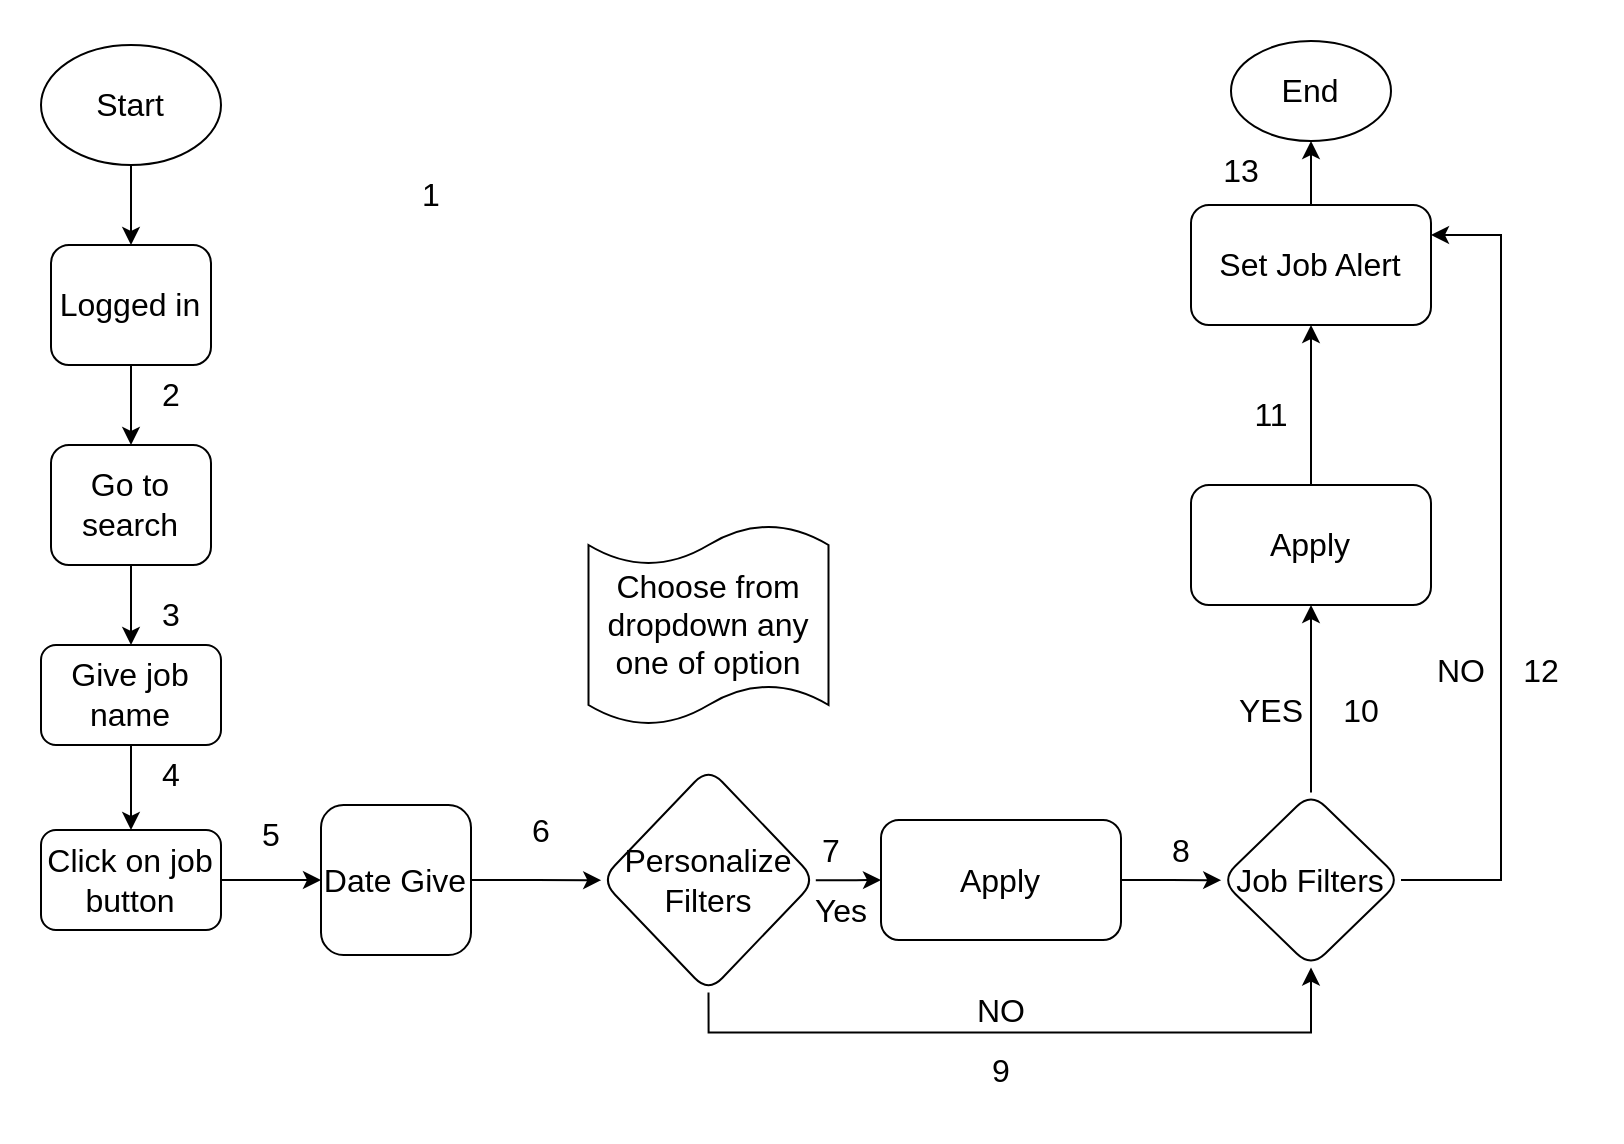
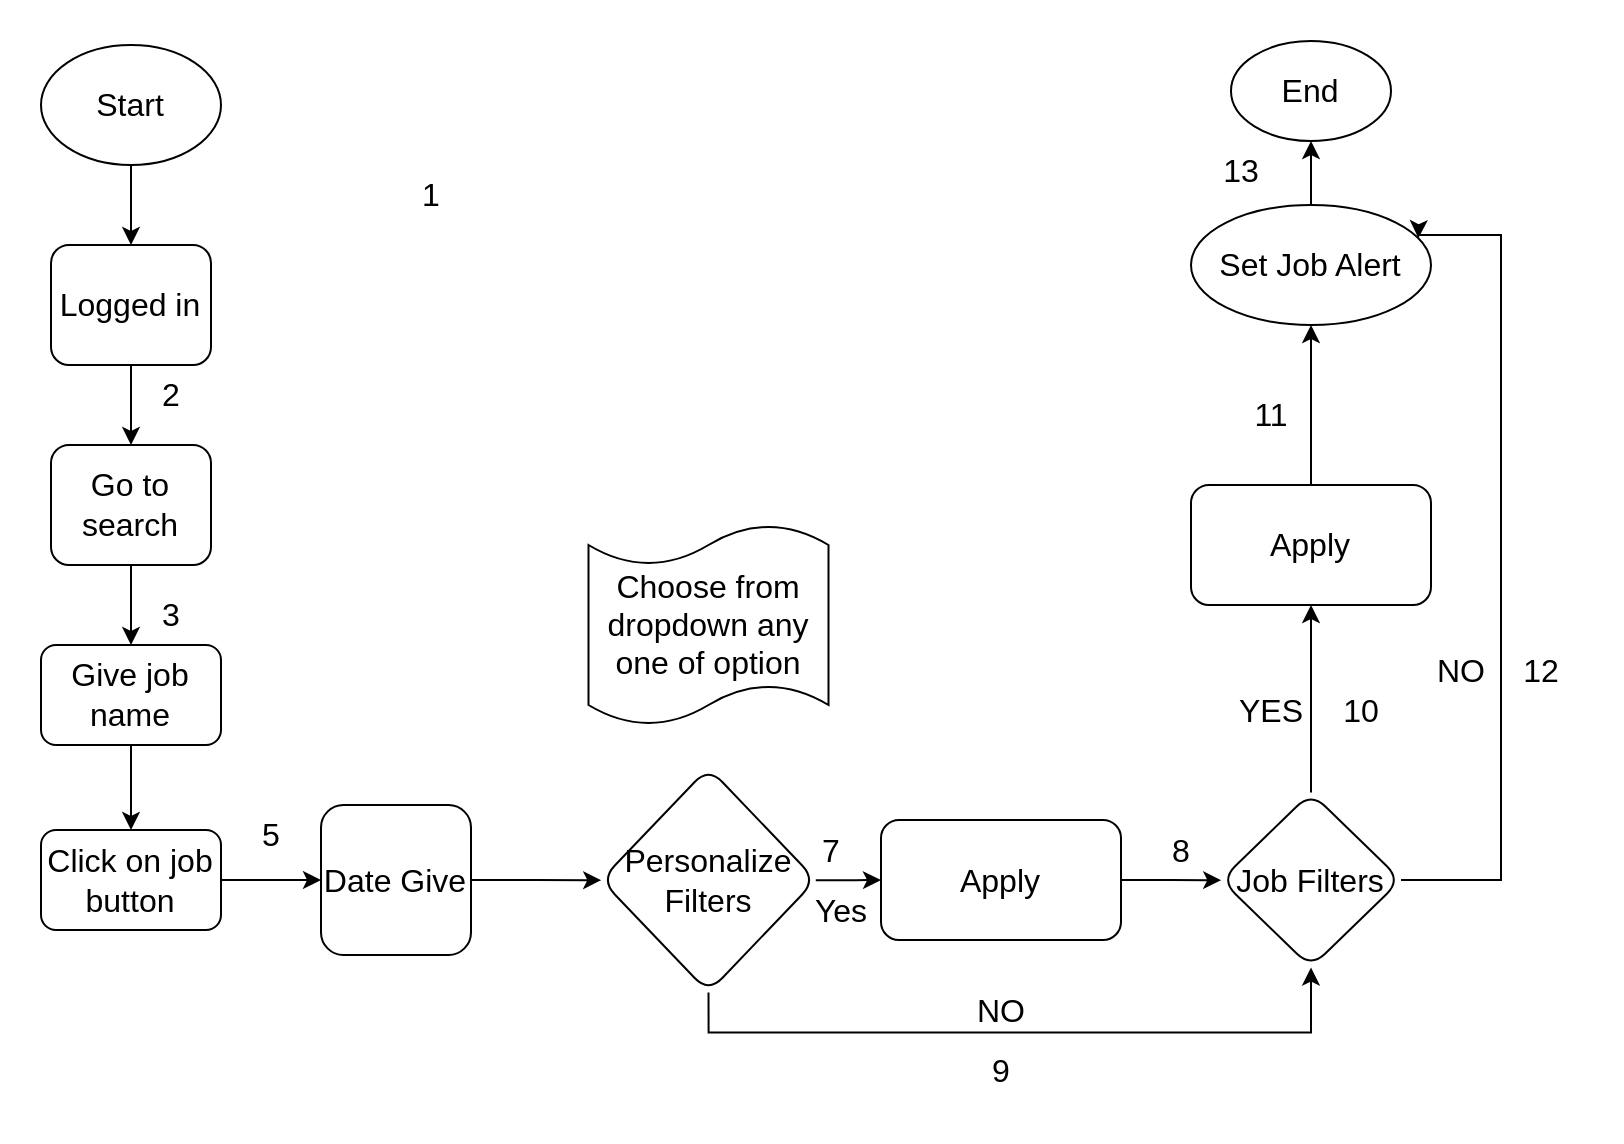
node "Set Job Alert": shape rounded rectangle -> ellipse
node "4": removed
node "6": removed
